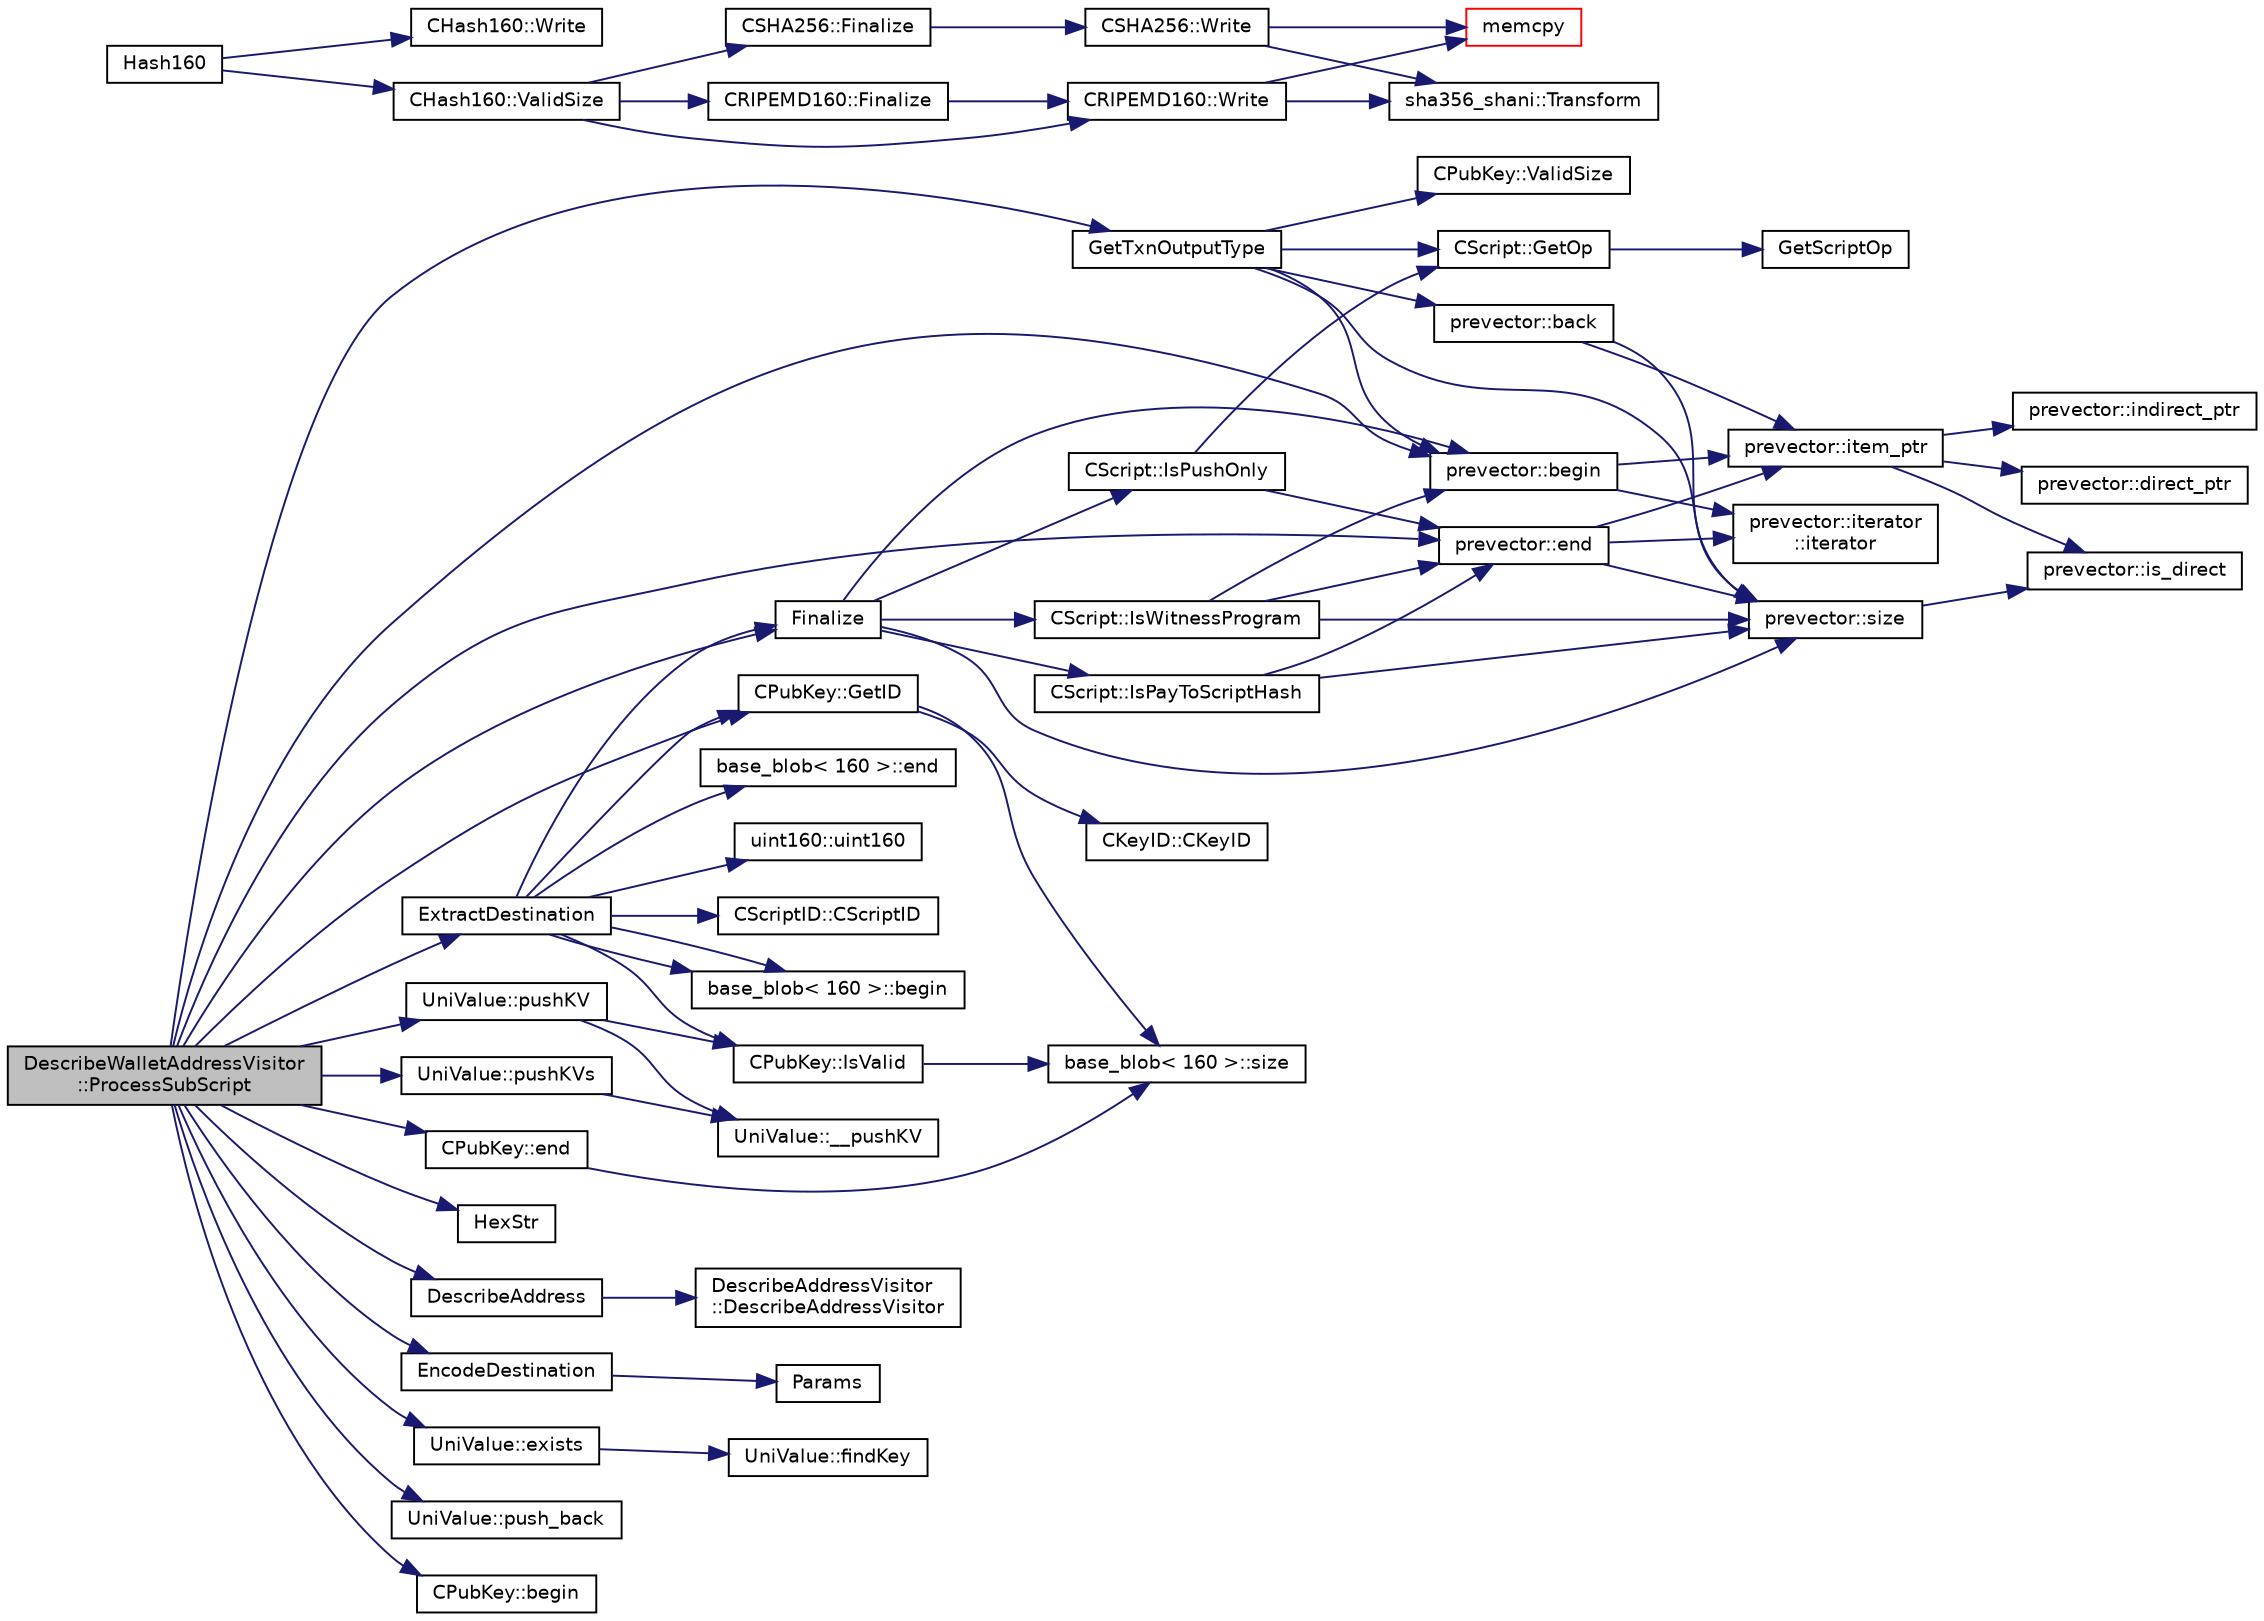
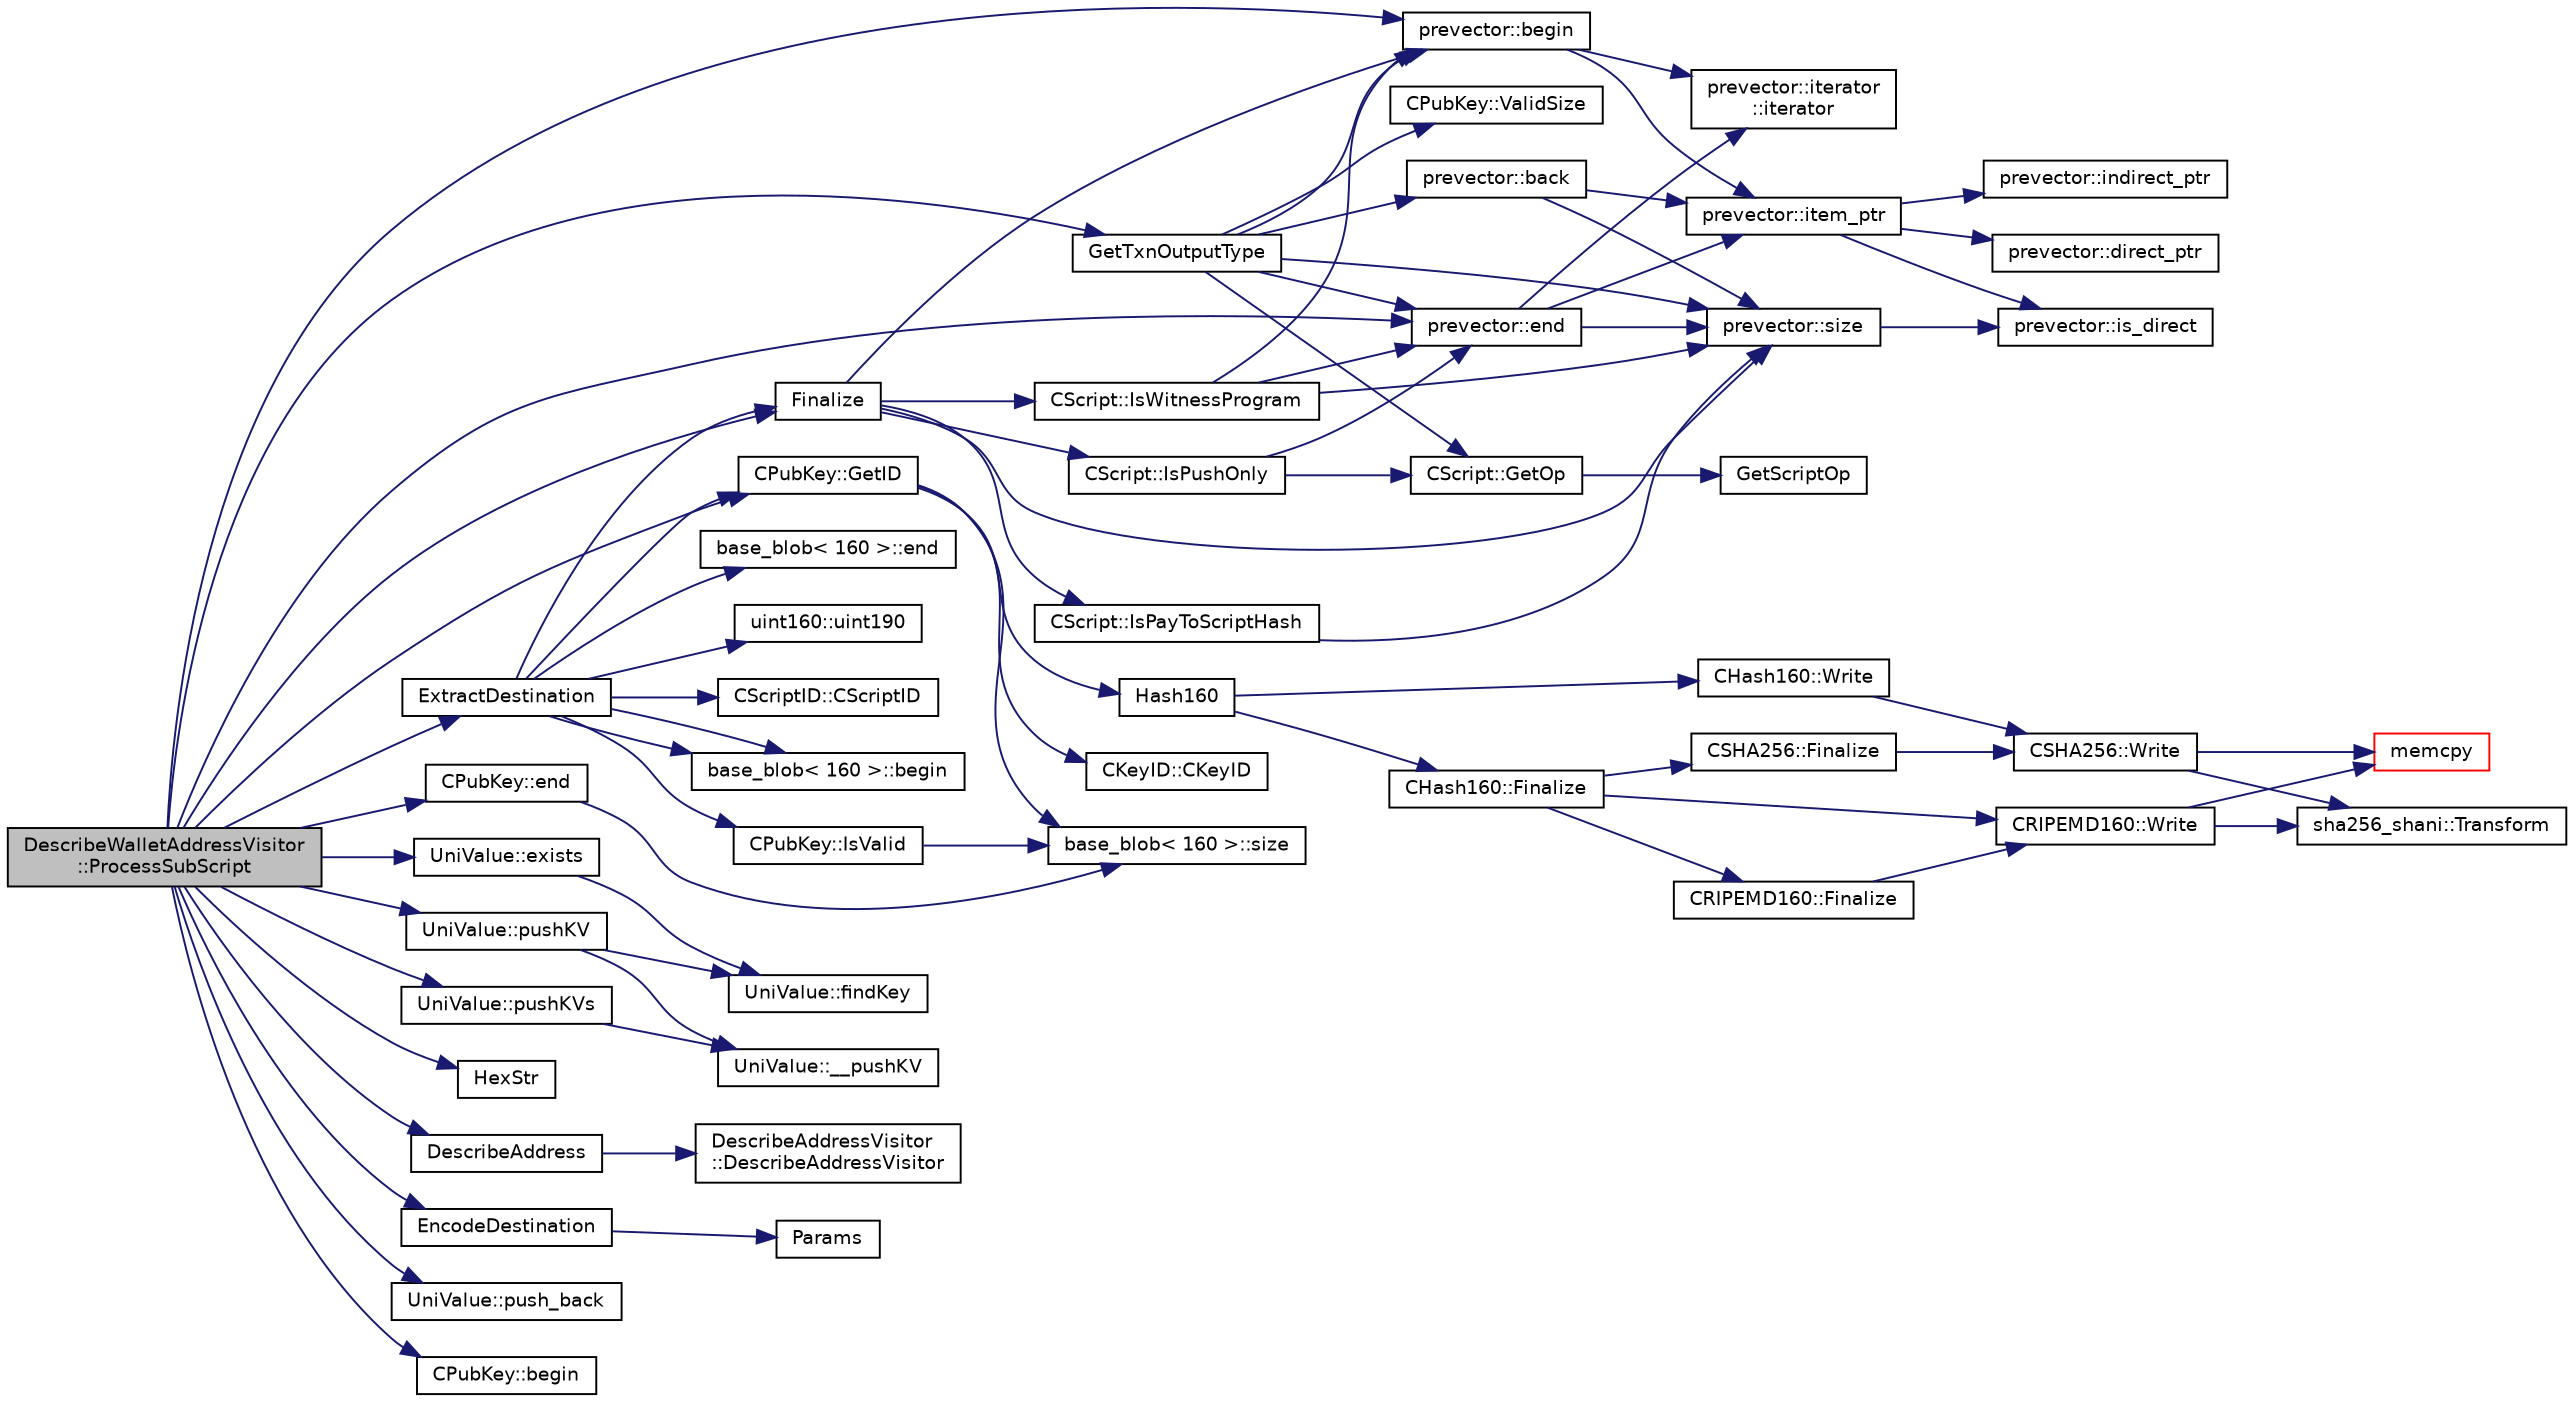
node "CHash160::ValidSize": label "CHash160::ValidSize" -> "CHash160::Finalize"
node "sha356_shani::Transform": label "sha356_shani::Transform" -> "sha256_shani::Transform"
edge "CScript::IsPayToScriptHash" -> "prevector::end": now "GetTxnOutputType" -> "prevector::end"
edge "CPubKey::GetID" -> "Hash160": added
edge "CHash160::Write" -> "CSHA256::Write": added
node "uint160::uint160": label "uint160::uint160" -> "uint160::uint190"
edge "UniValue::pushKV" -> "CPubKey::IsValid": now "UniValue::pushKV" -> "UniValue::findKey"
